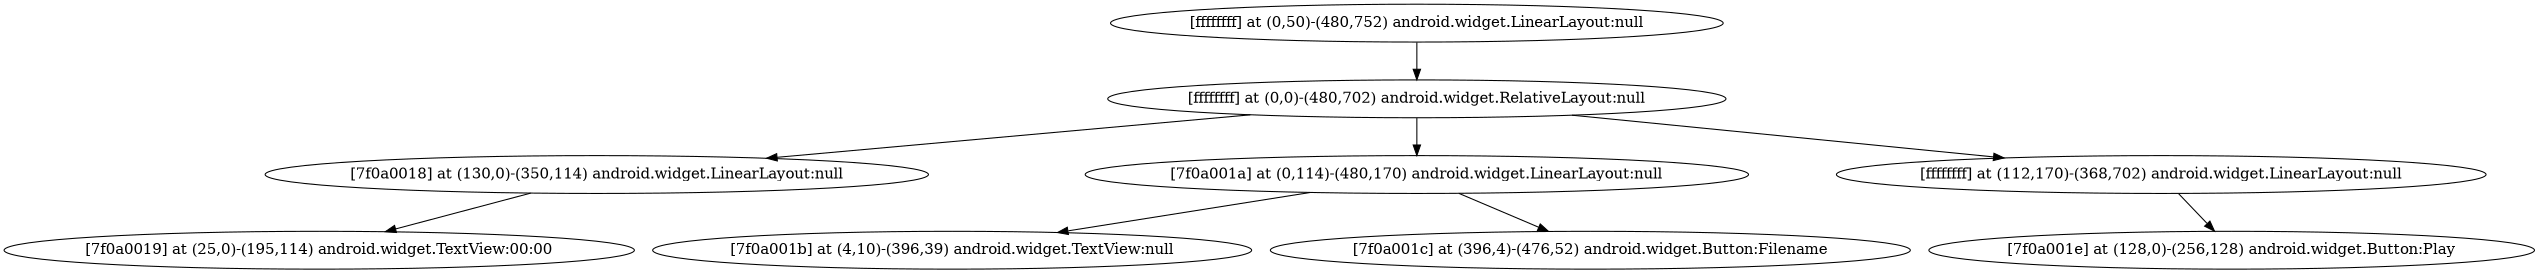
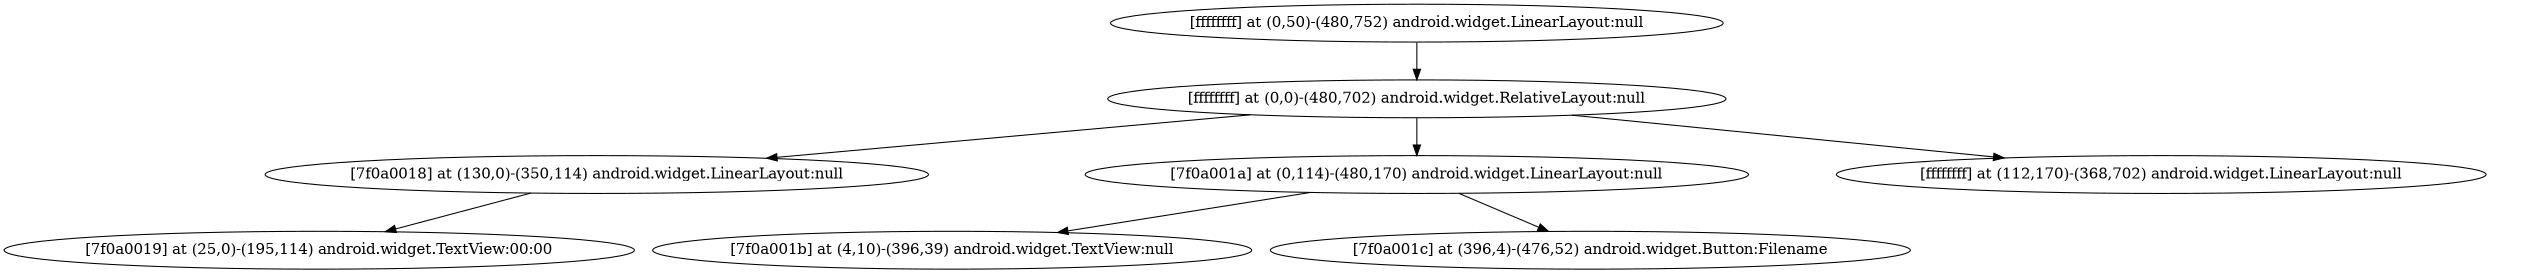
node "[7f0a001e] at (128,0)-(256,128) android.widget.Button:Play": removed
